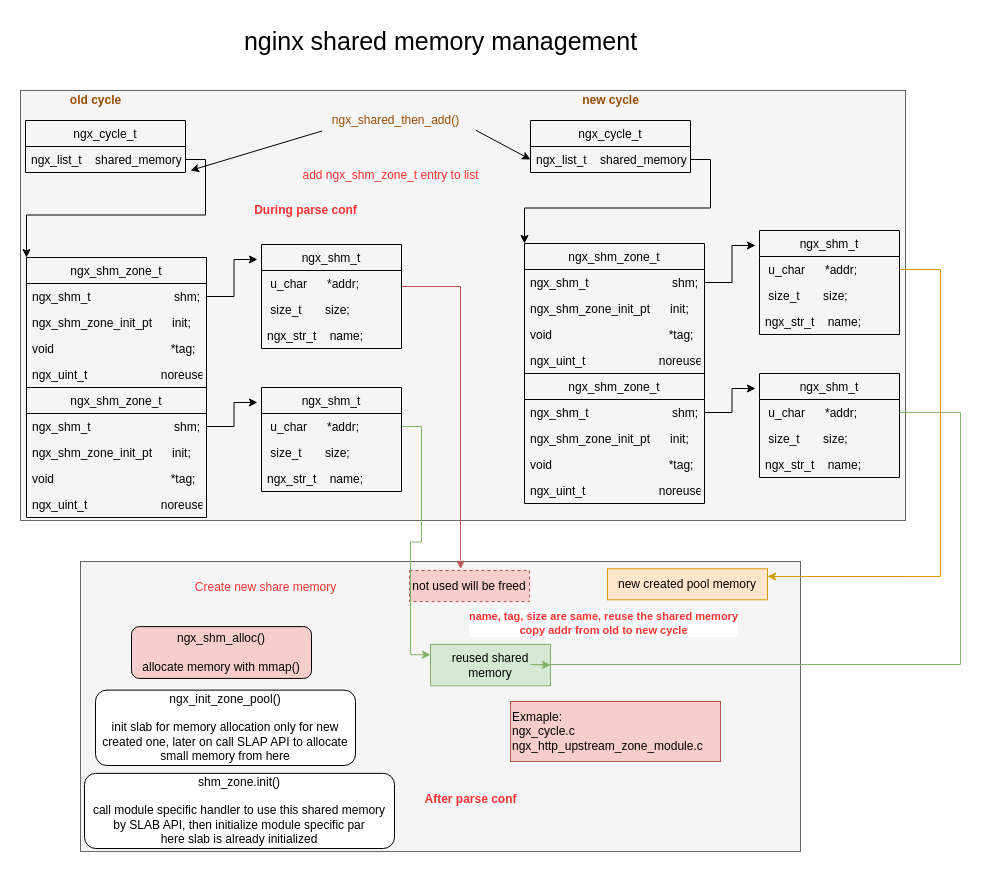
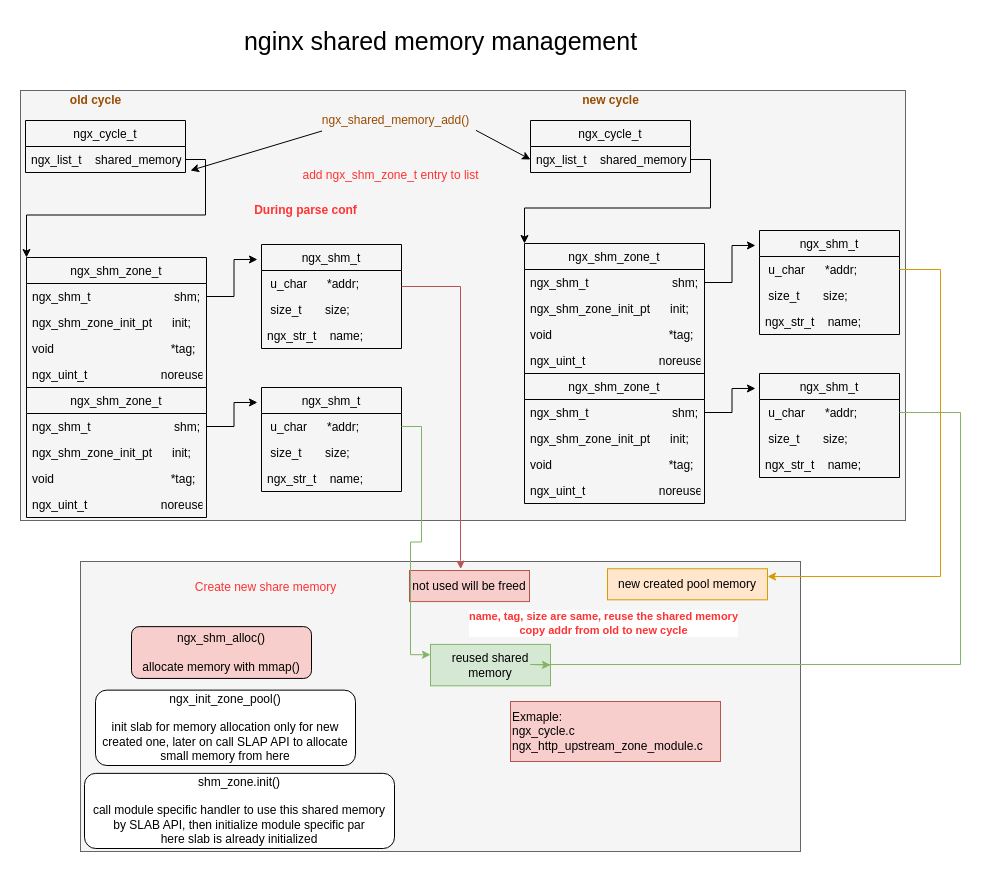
node "ngx_shared_then_add()": label "ngx_shared_then_add()" -> "ngx_shared_memory_add()"
node "not used will be freed": style dashed -> solid
node "After parse conf": removed
